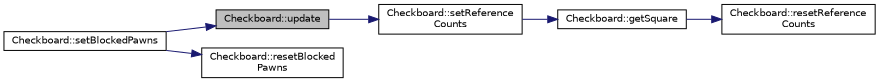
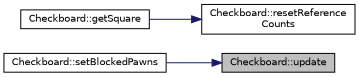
node "Checkboard::setReference Counts": removed
node "Checkboard::resetBlocked Pawns": removed
